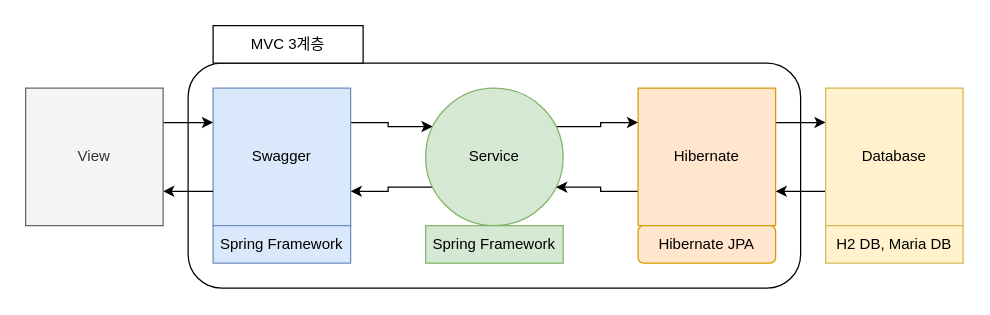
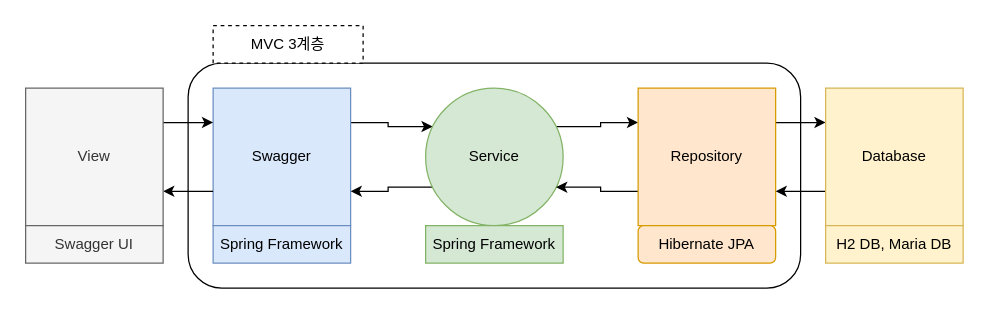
node "MVC 3계층": style solid -> dashed
node "Hibernate": label "Hibernate" -> "Repository"
node "Swagger UI": added
